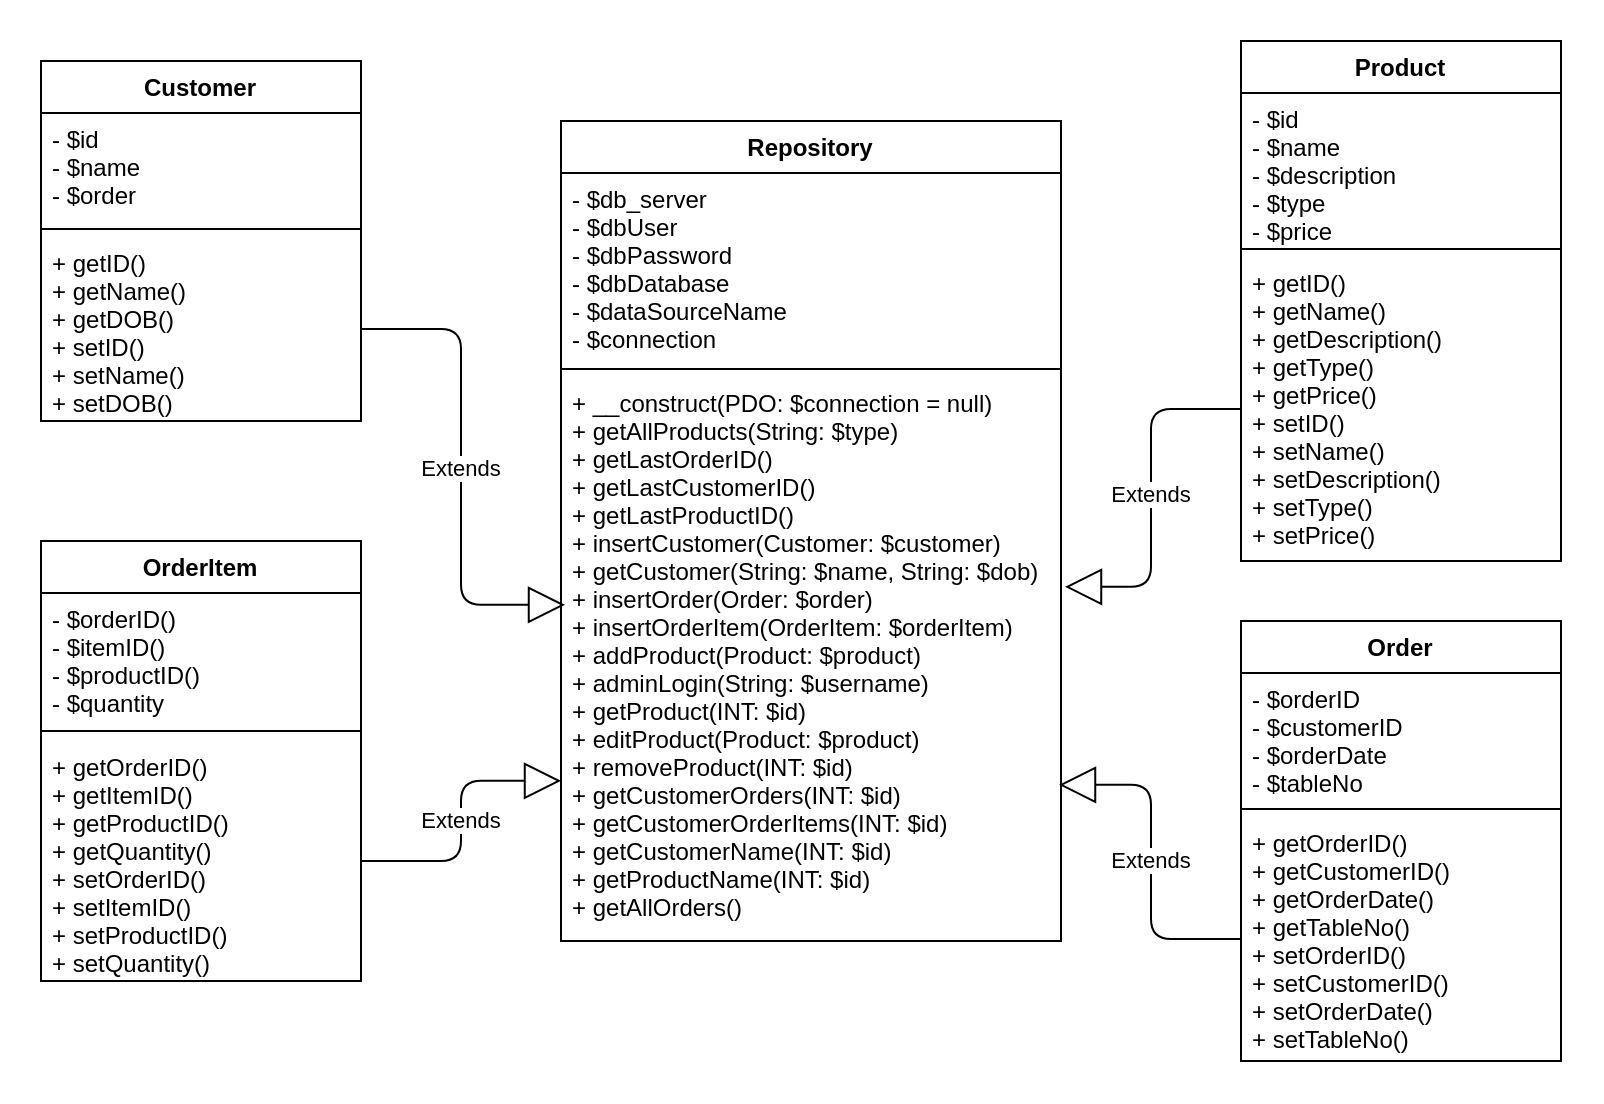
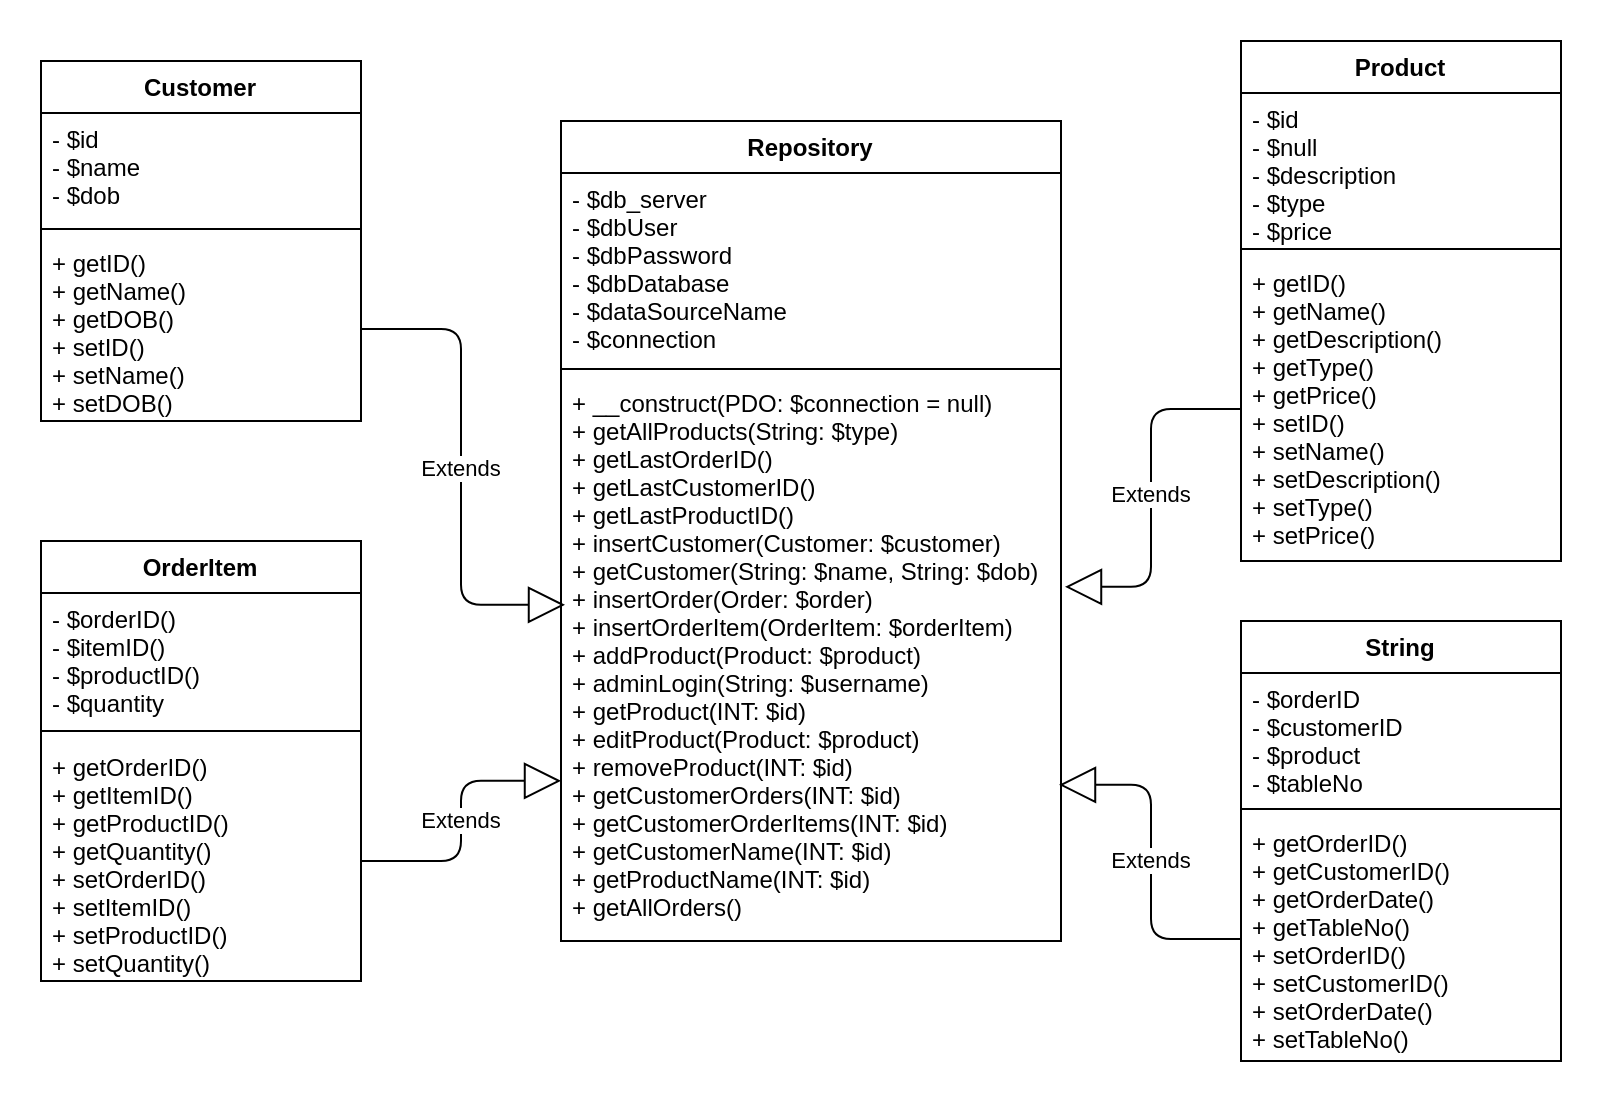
node "- $id - $name - $description - $type - $price": label "- $id - $name - $description - $type - $price" -> "- $id - $null - $description - $type - $price"
node "- $id - $name - $order": label "- $id - $name - $order" -> "- $id - $name - $dob"
node "Order": label "Order" -> "String"
node "- $orderID - $customerID - $orderDate - $tableNo": label "- $orderID - $customerID - $orderDate - $tableNo" -> "- $orderID - $customerID - $product - $tableNo"
